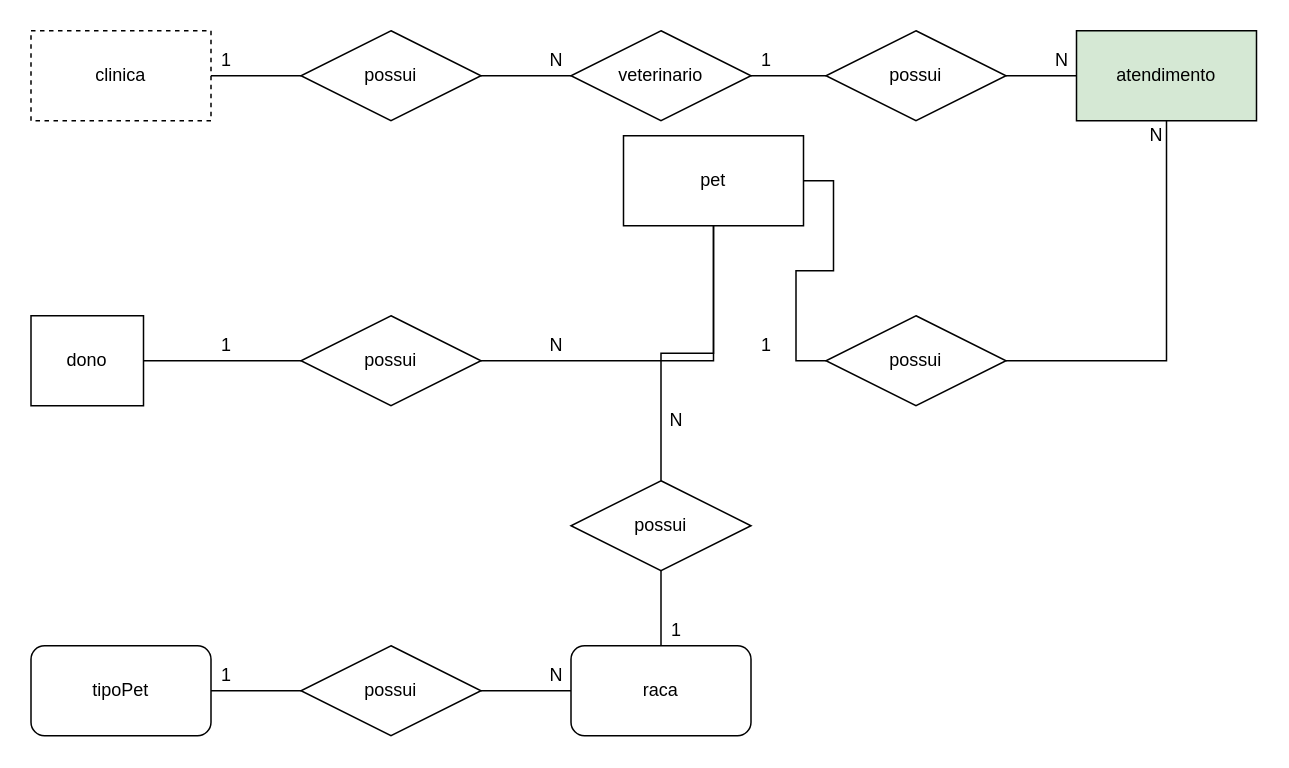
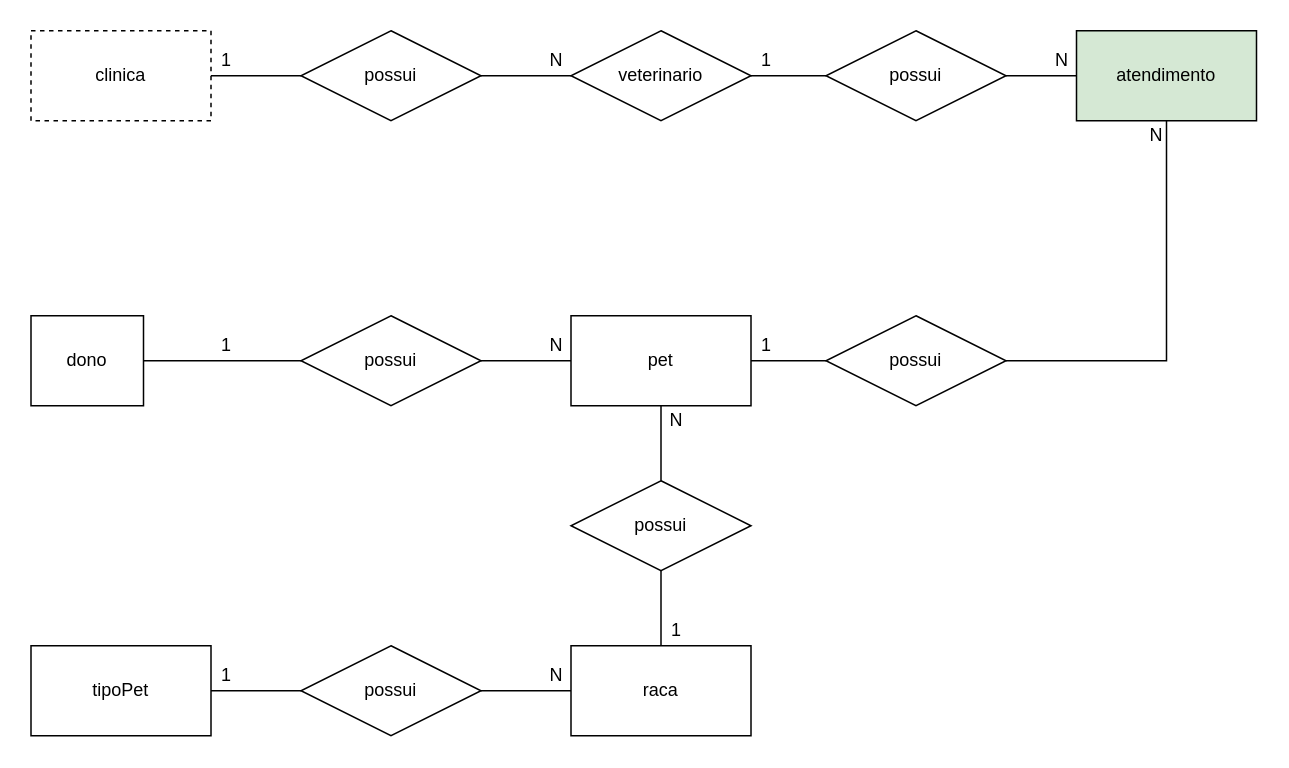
node "pet": moved (713, 181) -> (661, 361)
node "tipoPet": shape rounded rectangle -> rectangle
node "raca": shape rounded rectangle -> rectangle
